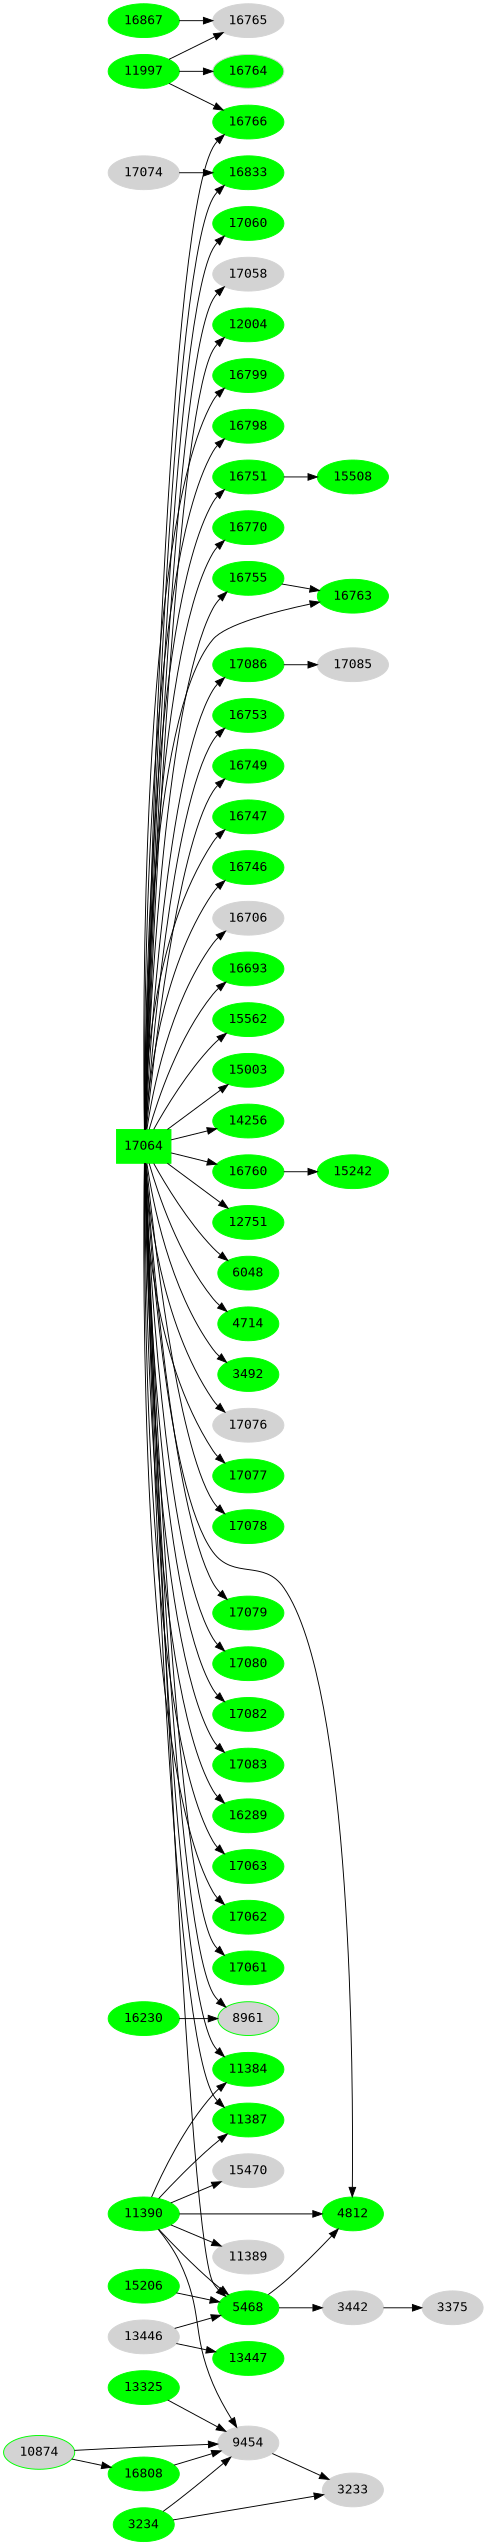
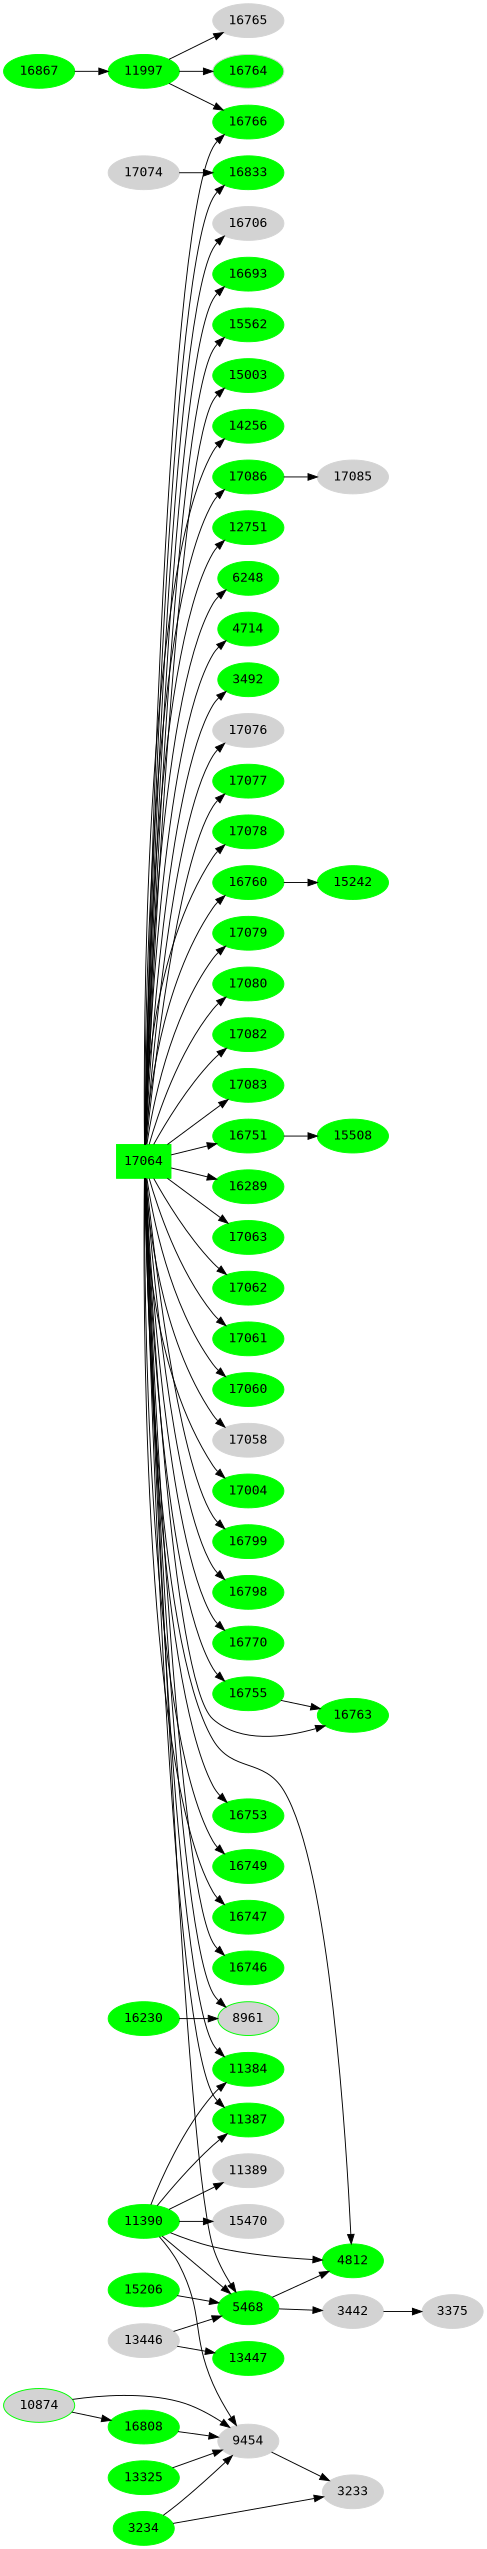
edge "16867" -> "16765": now "16867" -> "11997"
node "12004": label "12004" -> "17004"
node "6048": label "6048" -> "6248"
